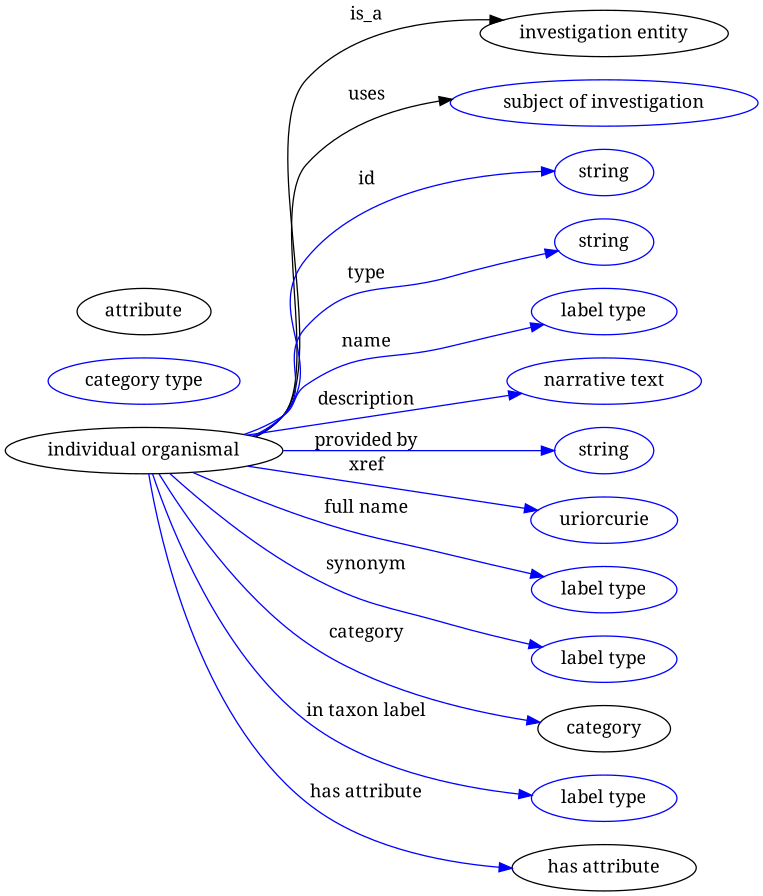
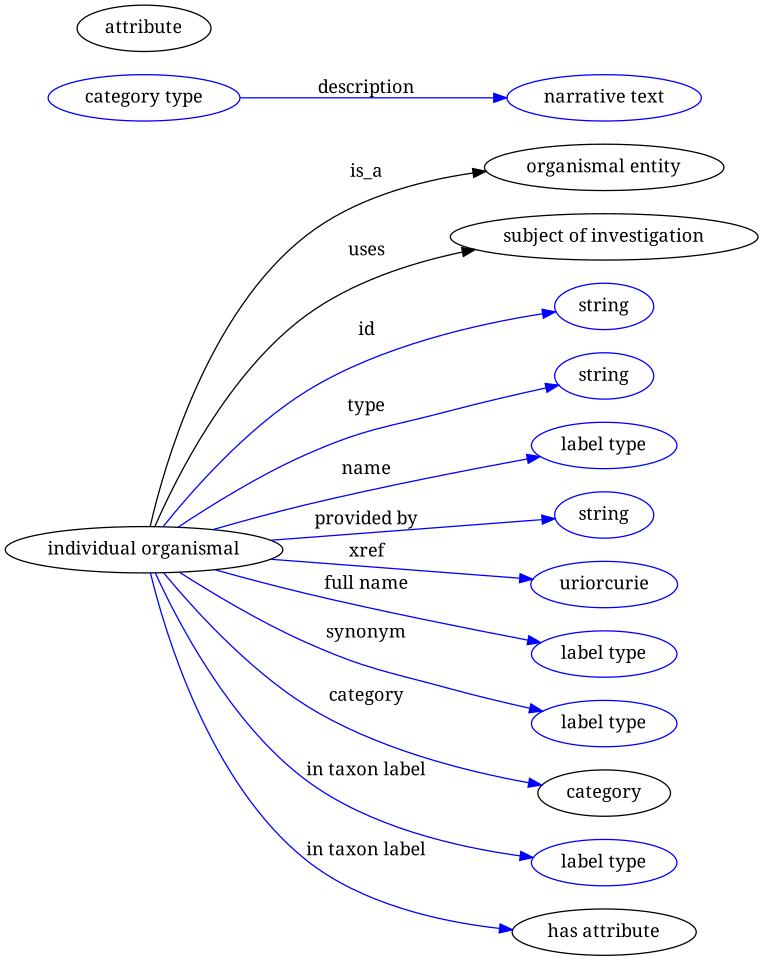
node "investigation entity": label "investigation entity" -> "organismal entity"
node "subject of investigation": color blue -> black
edge "individual organismal" -> "narrative text": now "category type" -> "narrative text"
edge "individual organismal" -> "has attribute": label "has attribute" -> "in taxon label"
